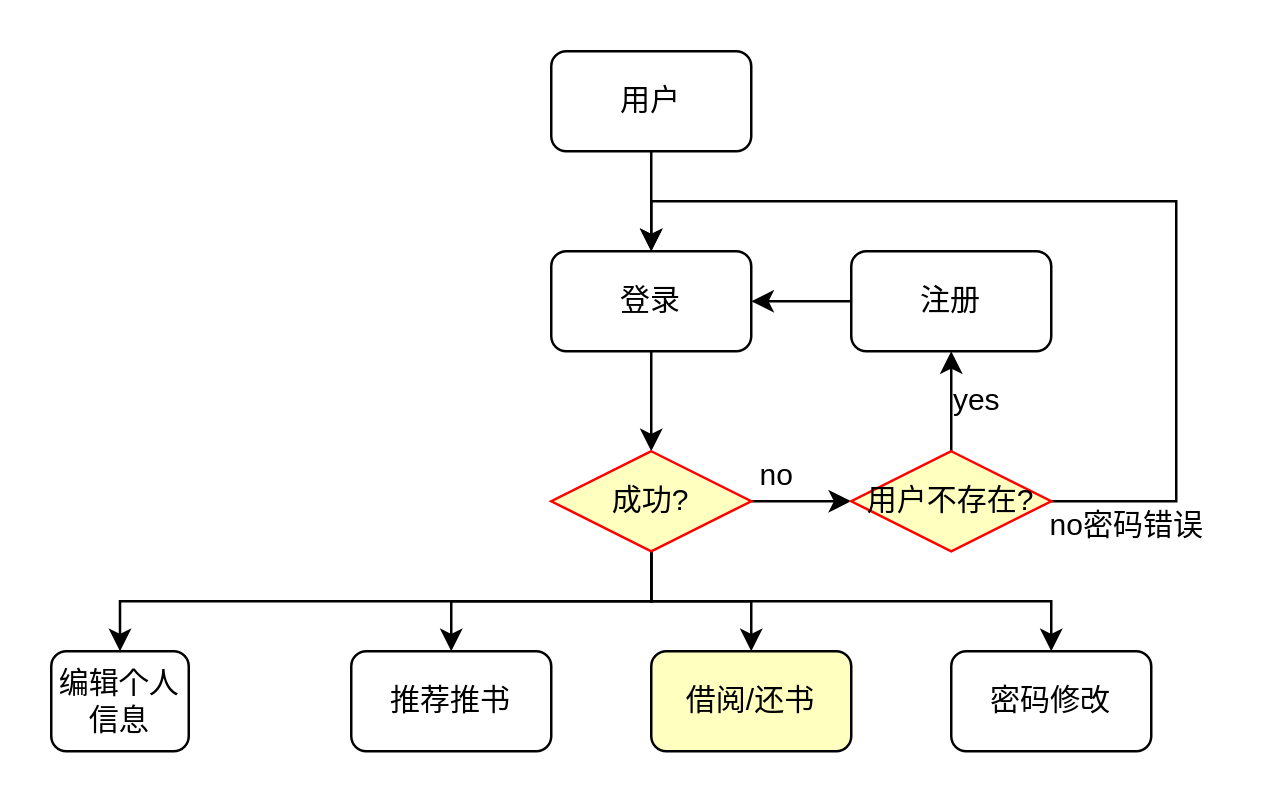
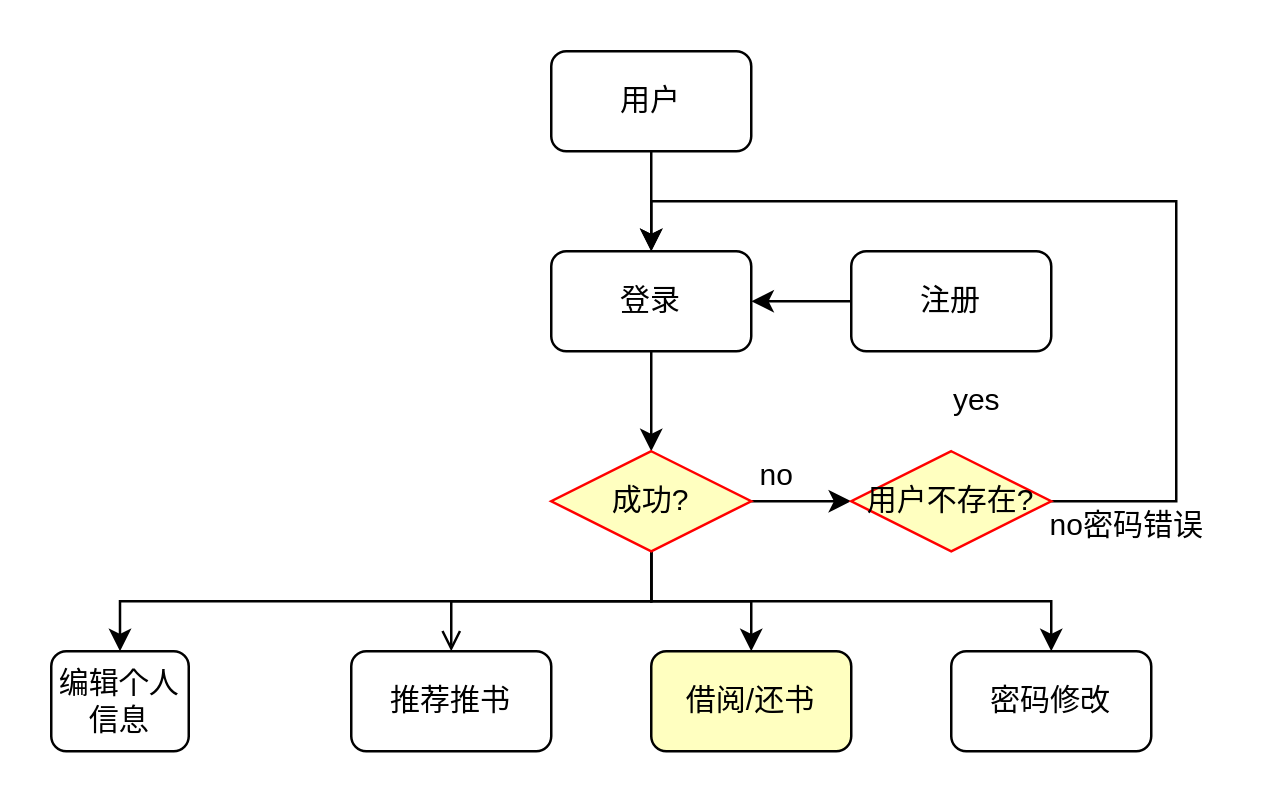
edge "用户不存在?" -> "注册": removed
edge "成功?" -> "推荐推书": arrowhead classic -> open
